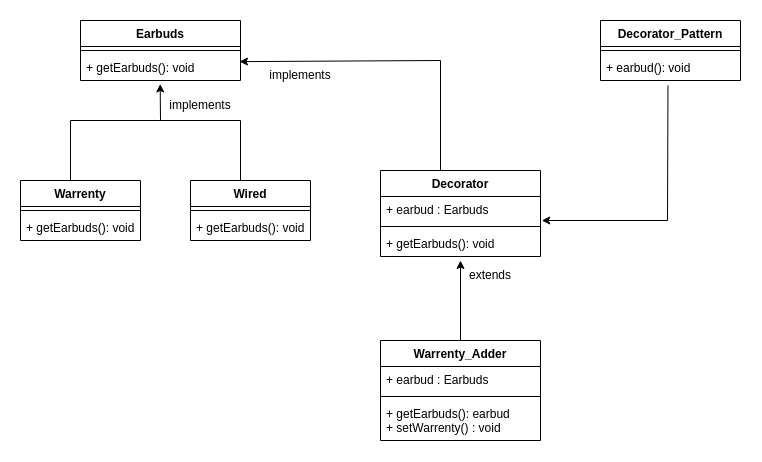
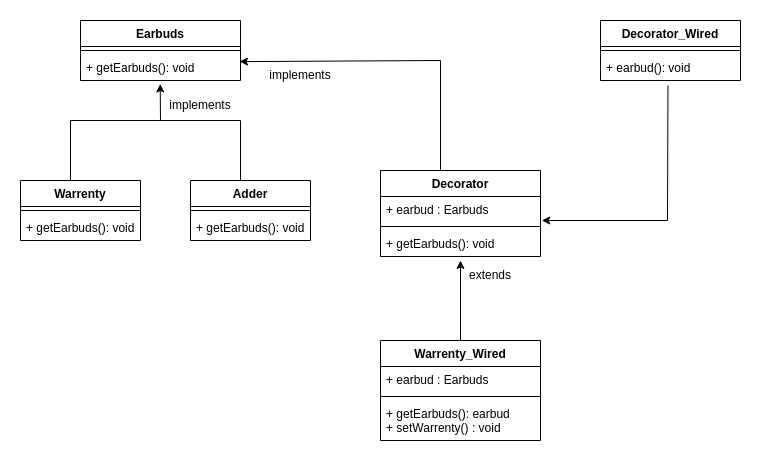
node "Decorator_Pattern": label "Decorator_Pattern" -> "Decorator_Wired"
node "Wired": label "Wired" -> "Adder"
node "Warrenty_Adder": label "Warrenty_Adder" -> "Warrenty_Wired"
